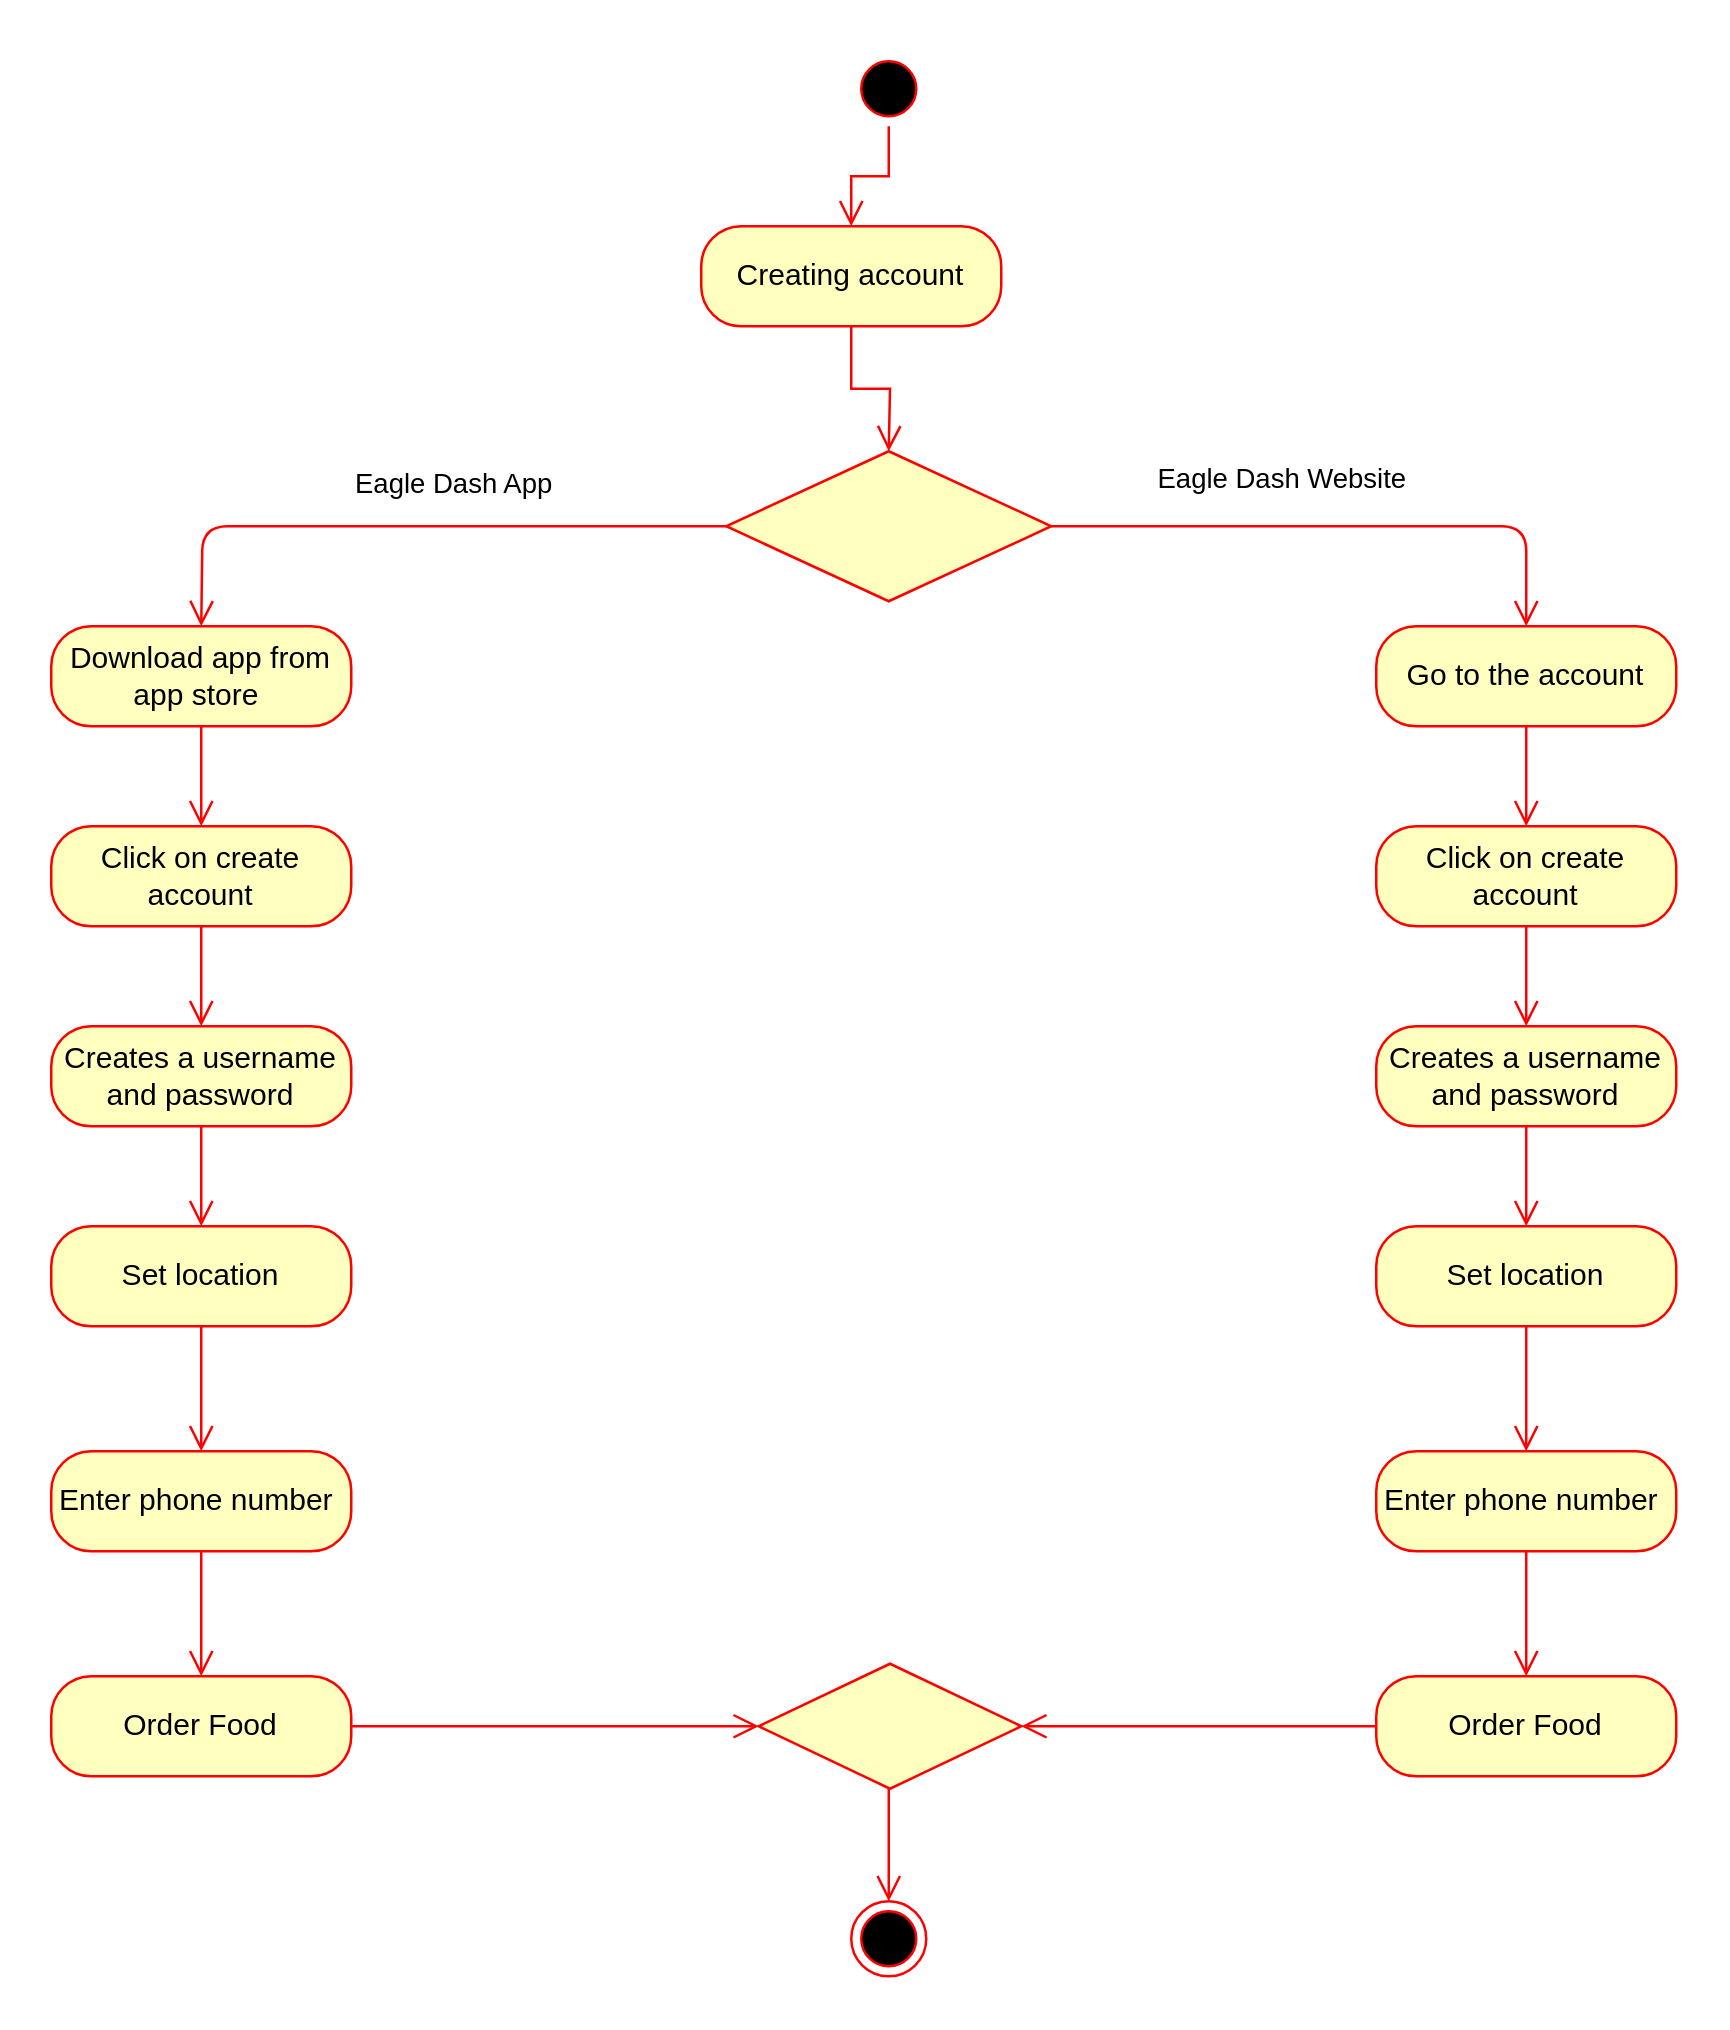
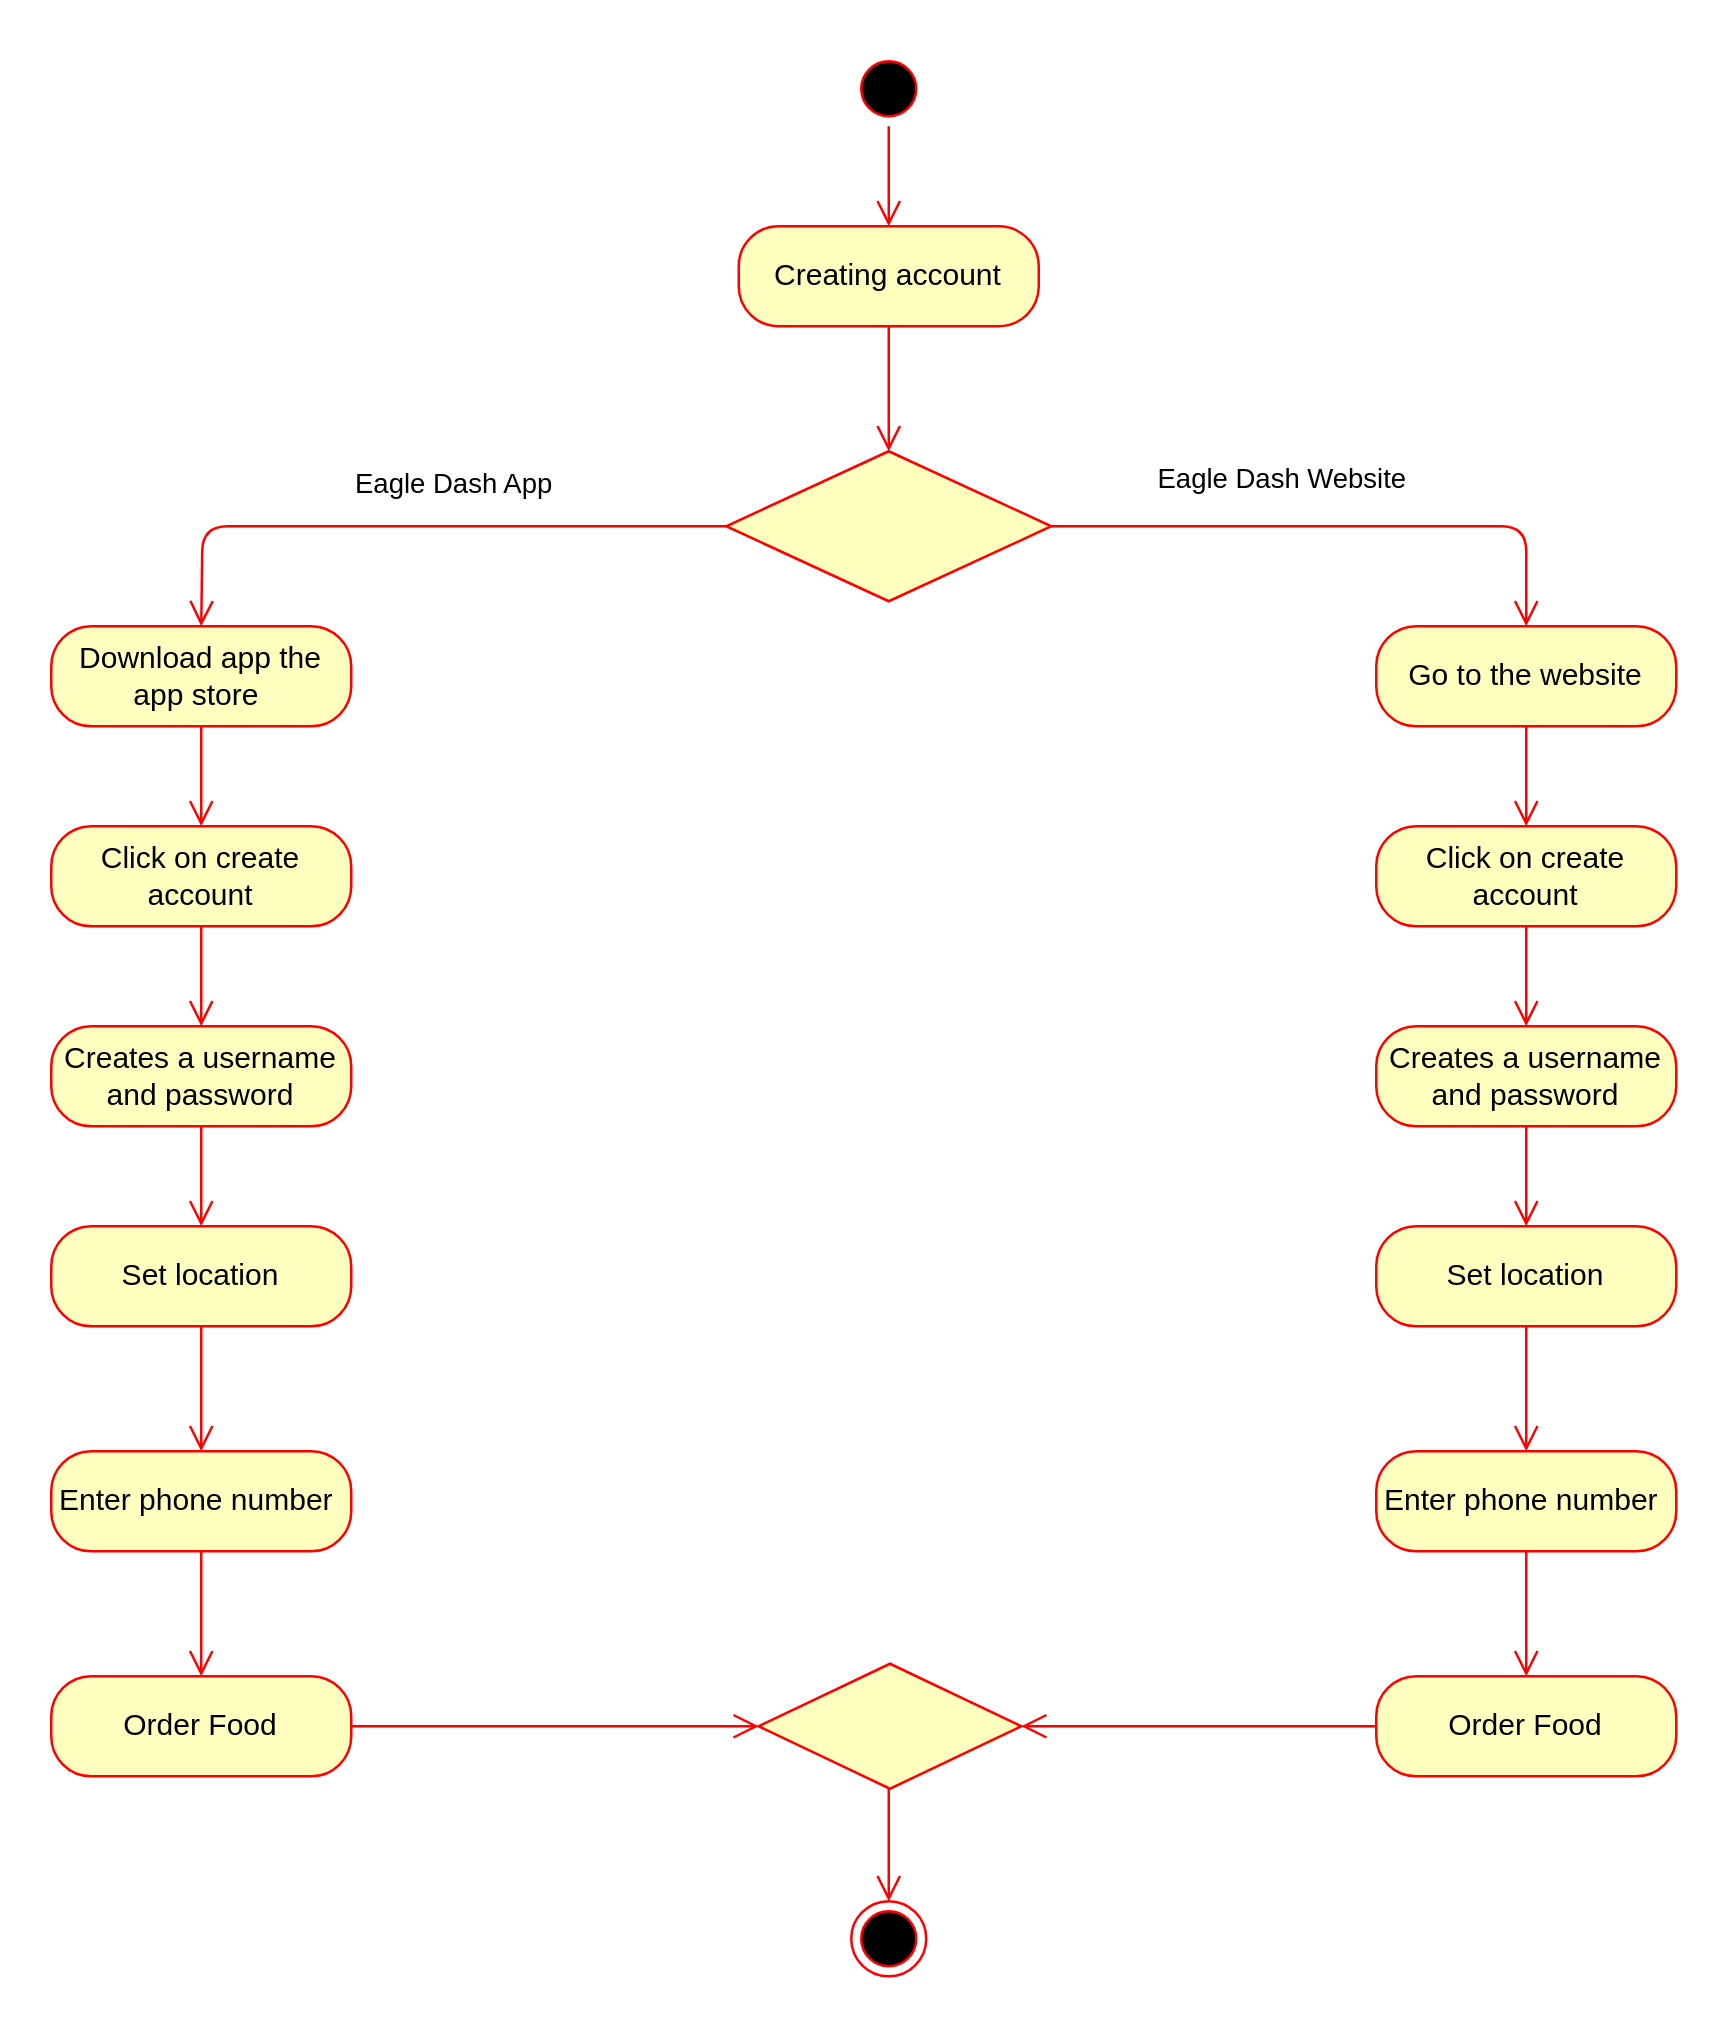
node "Creating account": moved (851, 276) -> (889, 276)
node "Download app from app store": label "Download app from app store" -> "Download app the app store"
node "Go to the account": label "Go to the account" -> "Go to the website"
